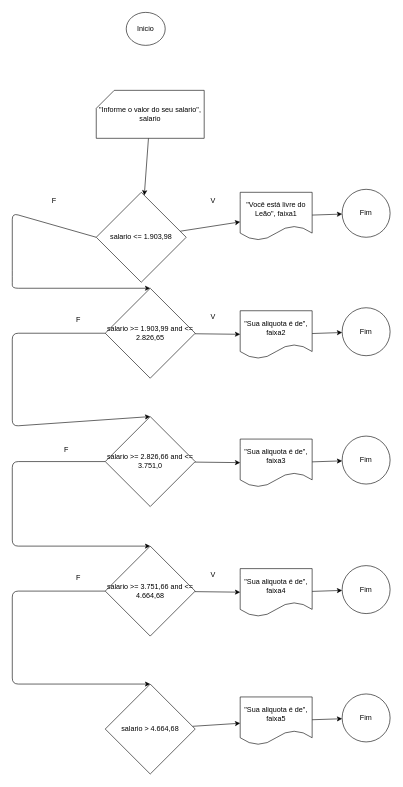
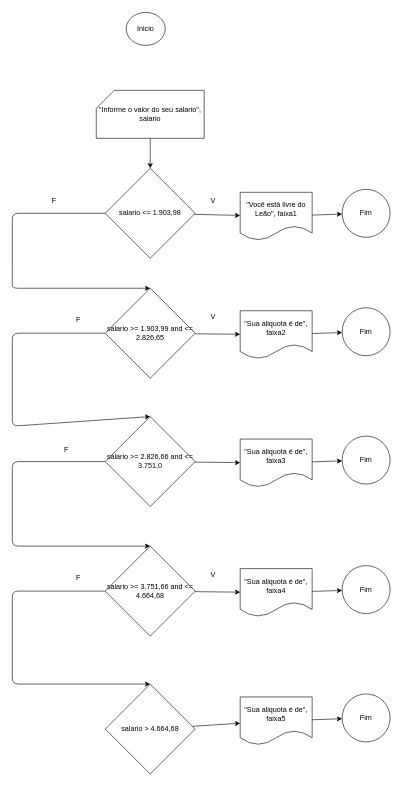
node "salario <= 1.903,98": moved (141, 237) -> (150, 213)
